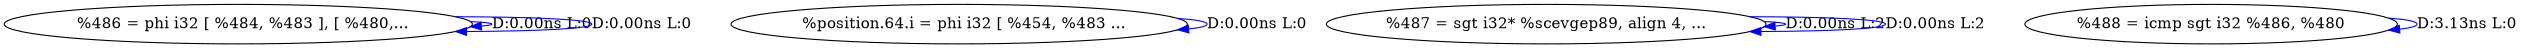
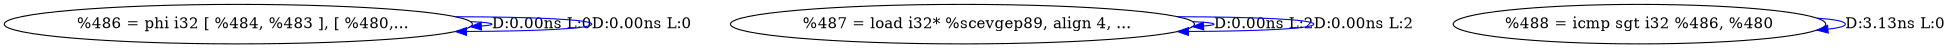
node "%position.64.i = phi i32 [ %454, %483 ...": removed
node "%487 = sgt i32* %scevgep89, align 4, ...": label "%487 = sgt i32* %scevgep89, align 4, ..." -> "%487 = load i32* %scevgep89, align 4, ..."
